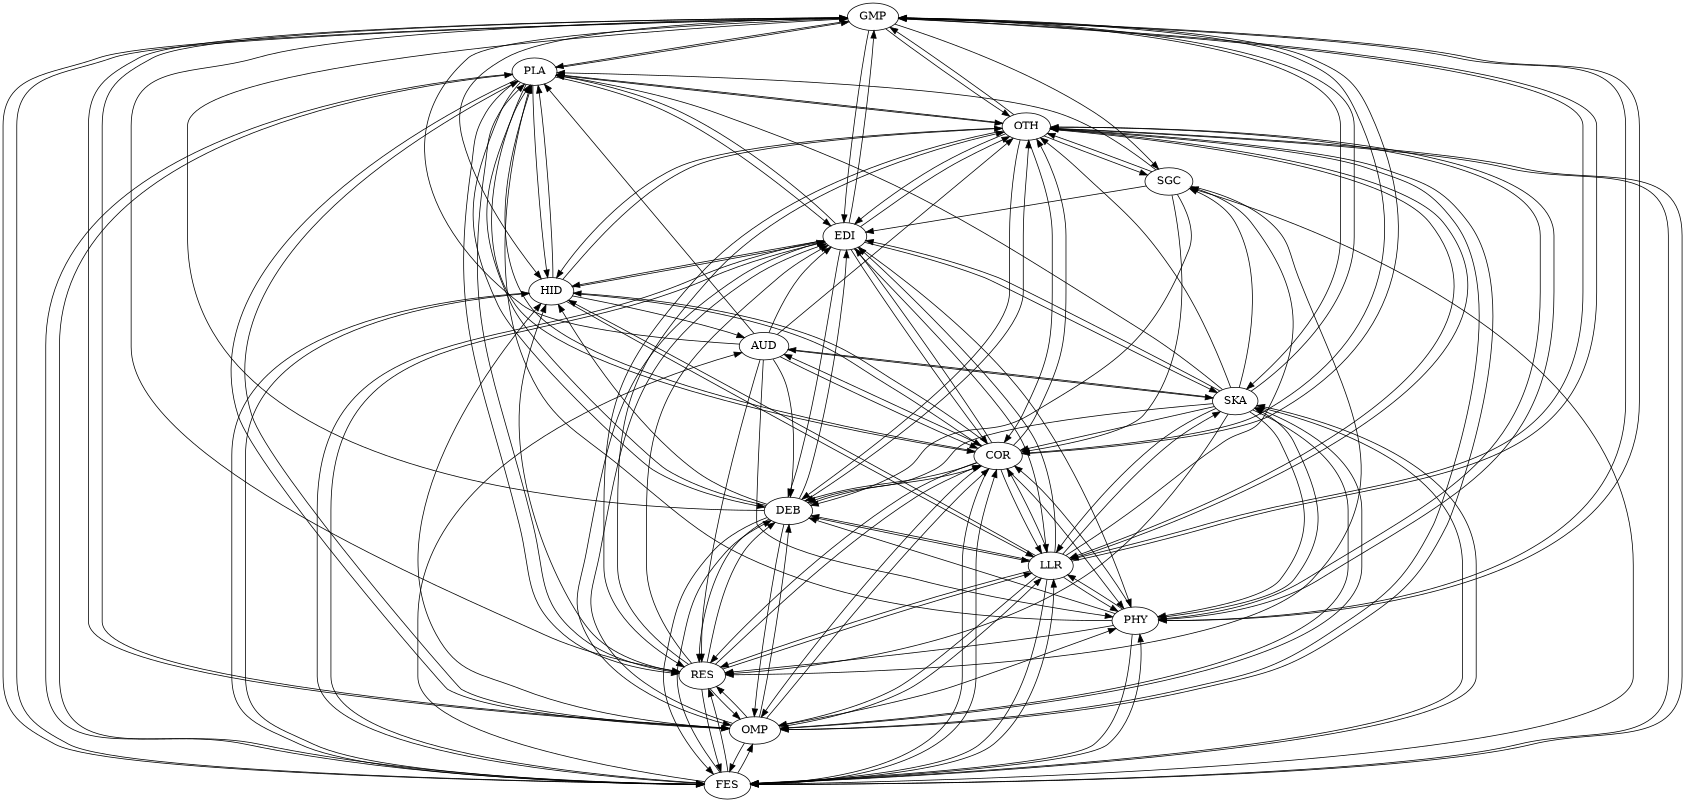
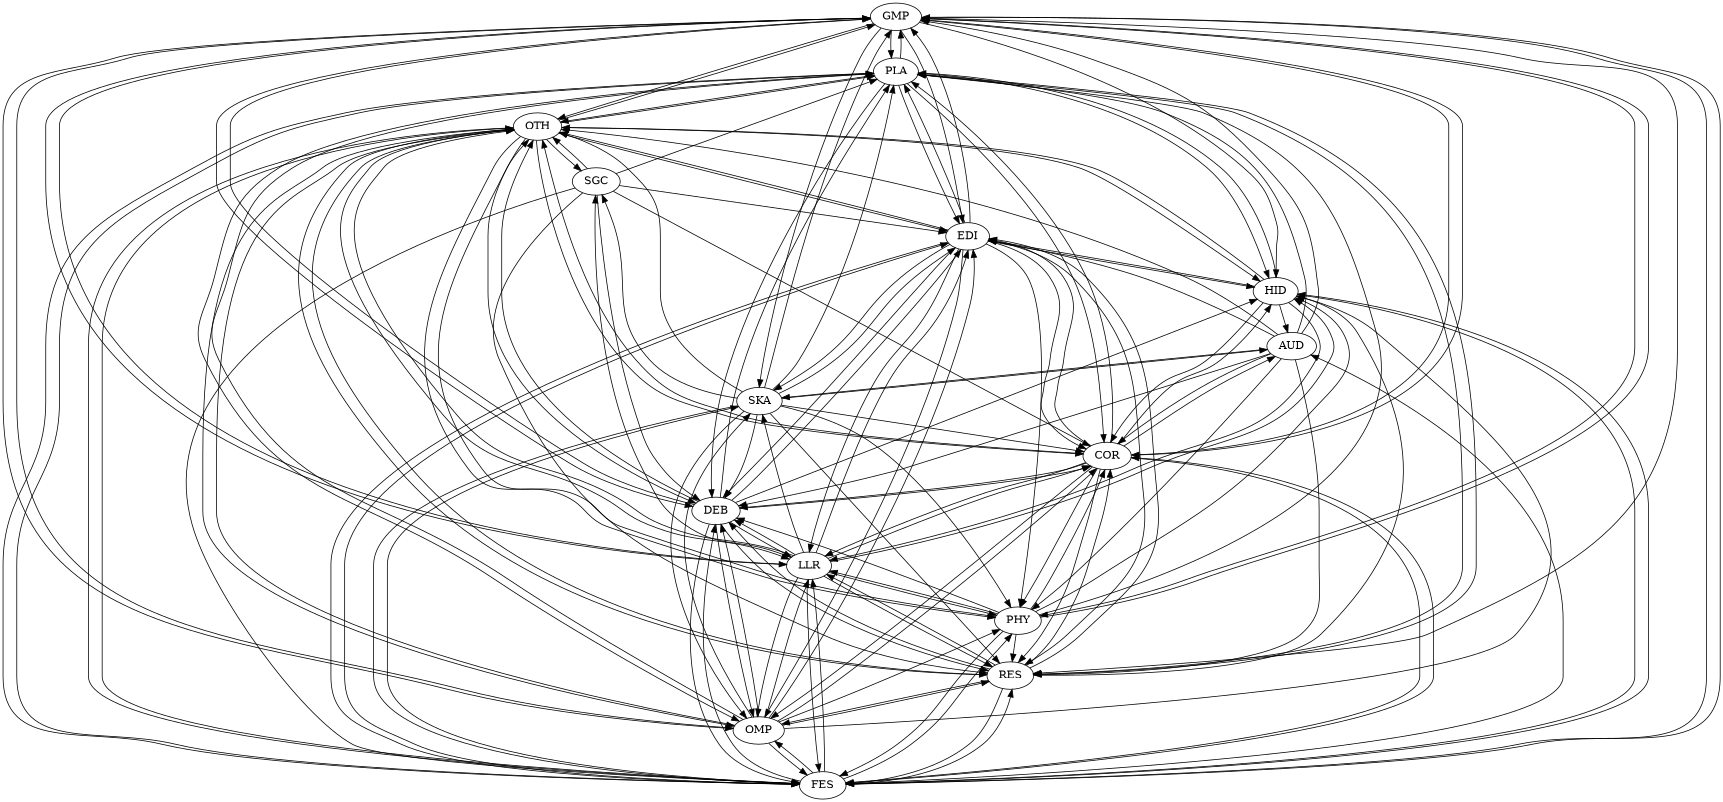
edge "GMP" -> "SGC": now "GMP" -> "DEB"
edge "SKA" -> "LLR": removed
edge "EDI" -> "RES": added
edge "PHY" -> "SKA": now "PHY" -> "HID"
